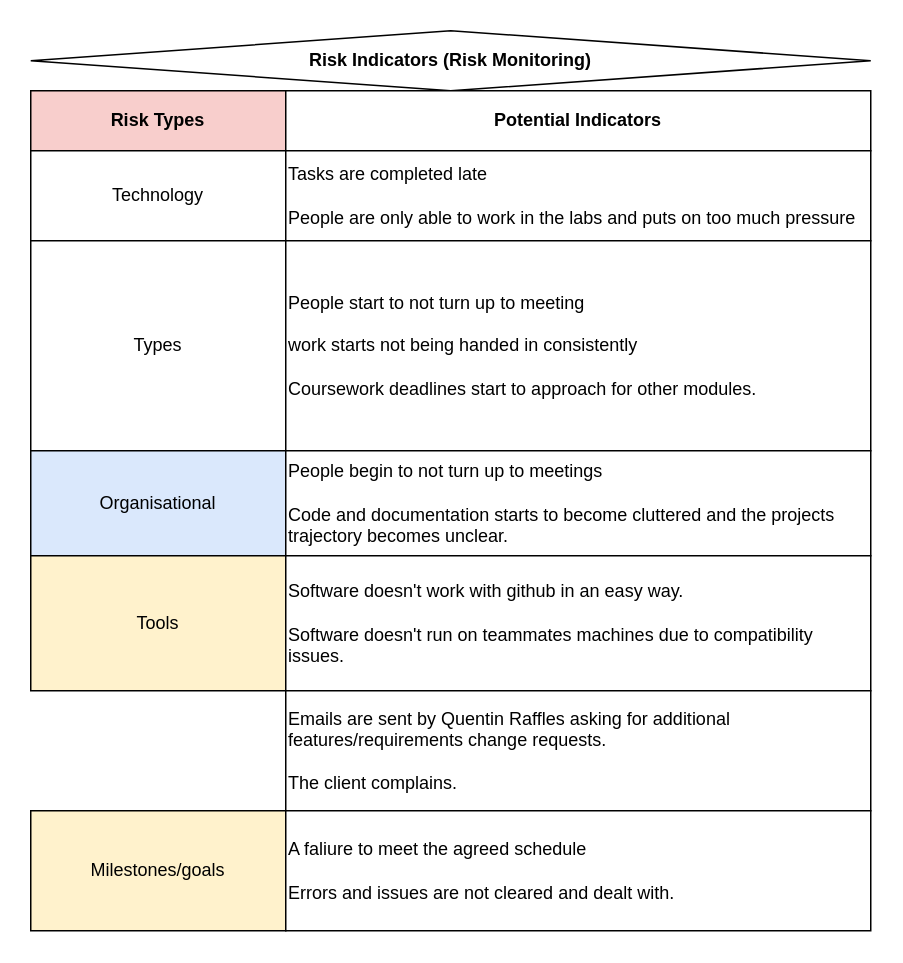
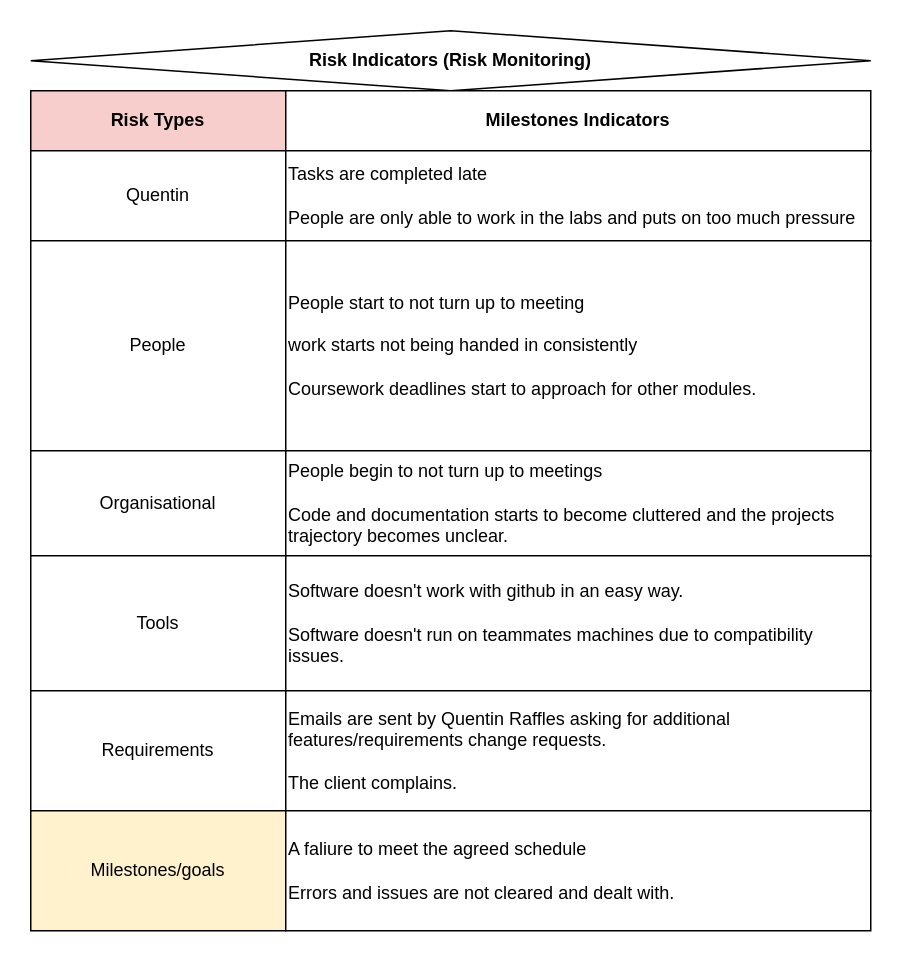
node "Potential Indicators": label "Potential Indicators" -> "Milestones Indicators"
node "Technology": label "Technology" -> "Quentin"
node "Types": label "Types" -> "People"
node "Organisational": fillcolor #dae8fc -> #ffffff
node "Tools": fillcolor #fff2cc -> #ffffff
node "Requirements": added
